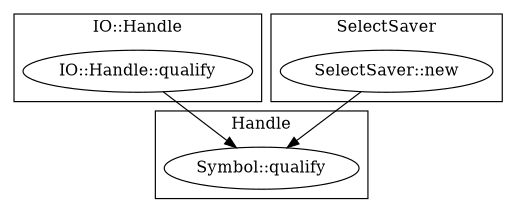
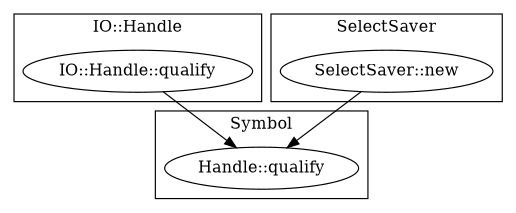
cluster "Handle": label "Handle" -> "Symbol"
node "Symbol::qualify": label "Symbol::qualify" -> "Handle::qualify"
